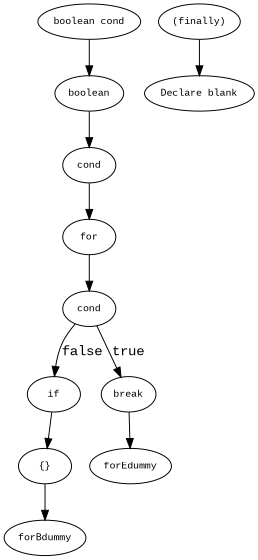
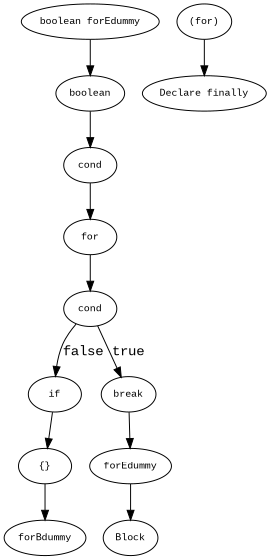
node "boolean cond": label "boolean cond" -> "boolean forEdummy"
node "(finally)": label "(finally)" -> "(for)"
node "Declare blank": label "Declare blank" -> "Declare finally"
node "Block": added
